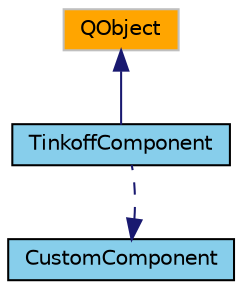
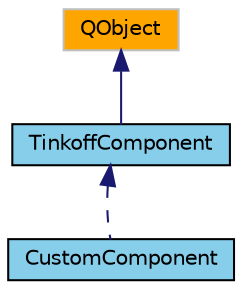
edge "TinkoffComponent" -> "CustomComponent": reversed
